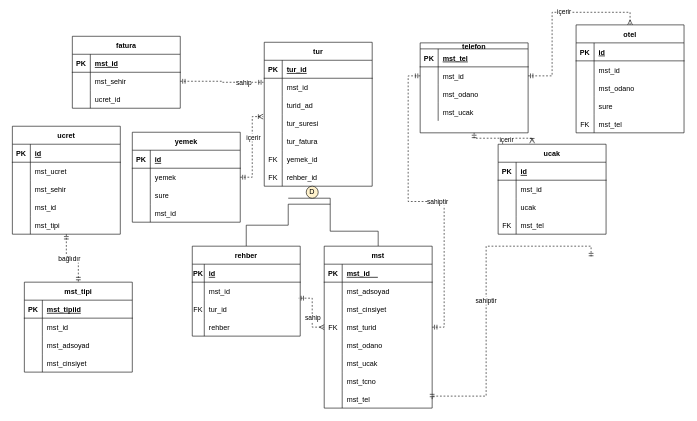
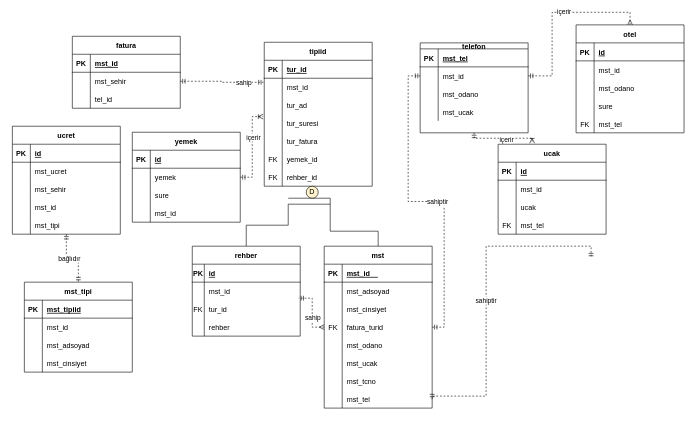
node "tur": label "tur" -> "tipiid"
node "ucret_id": label "ucret_id" -> "tel_id"
node "turid_ad": label "turid_ad" -> "tur_ad"
node "mst_turid": label "mst_turid" -> "fatura_turid"
